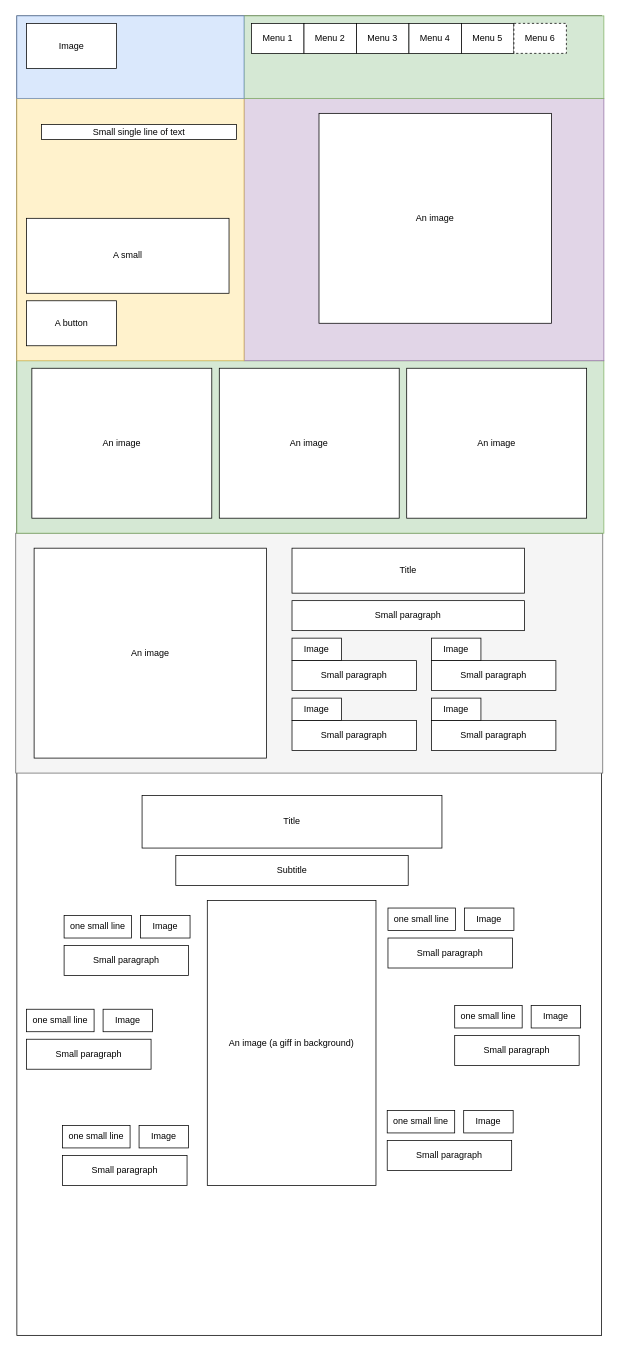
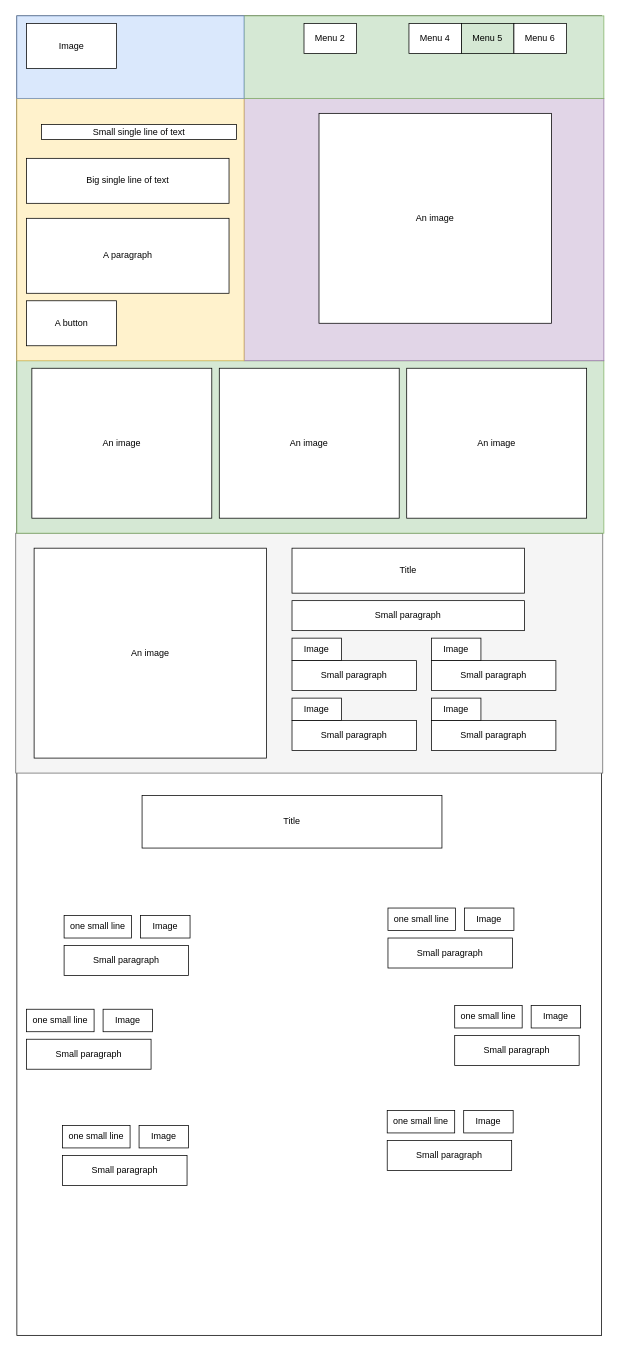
node "Menu 1": removed
node "Menu 3": removed
node "Menu 5": fillcolor #ffffff -> #d5e8d4
node "Menu 6": style dashed -> solid
node "Big single line of text": added
node "A small": label "A small" -> "A paragraph"
node "Subtitle": removed
node "An image (a giff in background)": removed
